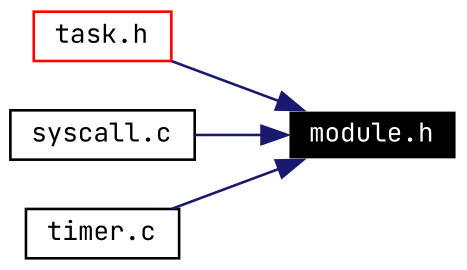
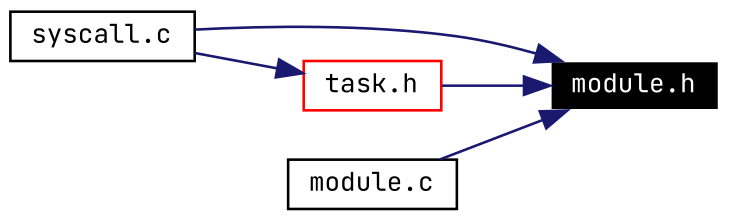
edge "syscall.c" -> "task.h": added
node "timer.c": label "timer.c" -> "module.c"
